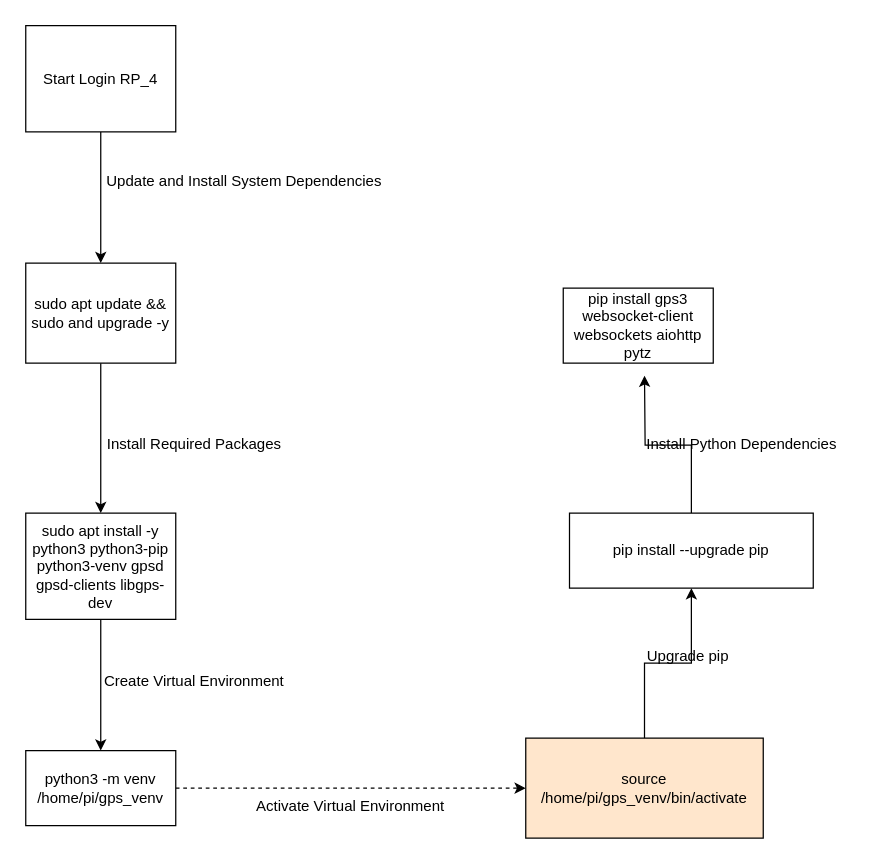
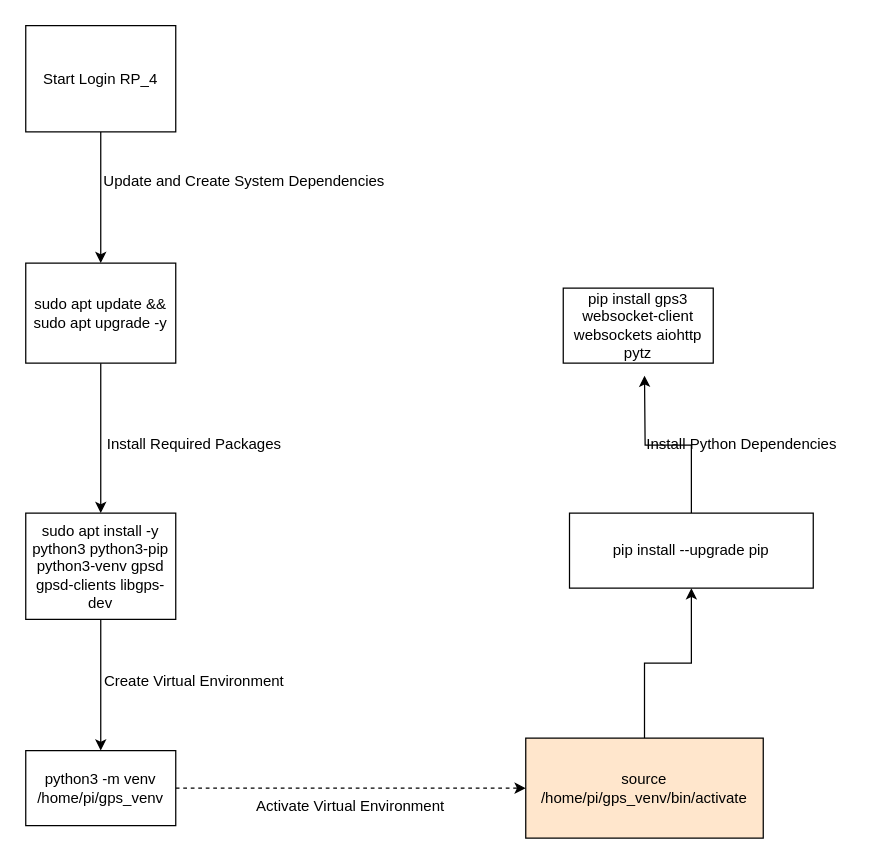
node "Update and Install System Dependencies": label "Update and Install System Dependencies" -> "Update and Create System Dependencies"
node "sudo apt update && sudo and upgrade -y": label "sudo apt update && sudo and upgrade -y" -> "sudo apt update && sudo apt upgrade -y"
node "Upgrade pip": removed
